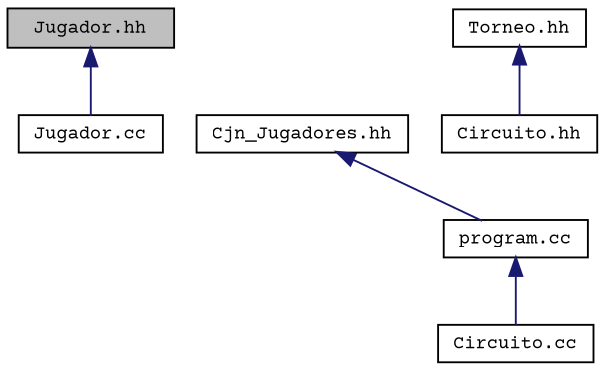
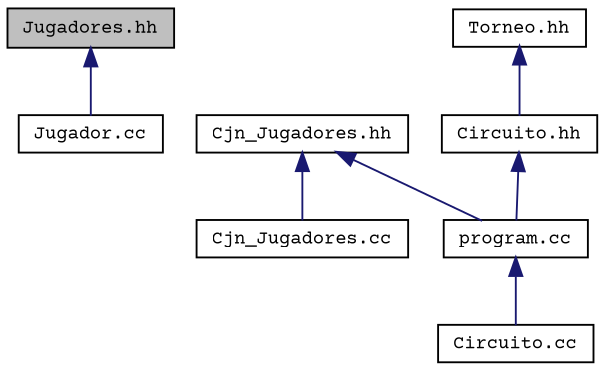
node "Jugador.hh": label "Jugador.hh" -> "Jugadores.hh"
edge "program.cc" -> "Circuito.hh": added
node "Cjn_Jugadores.cc": added
